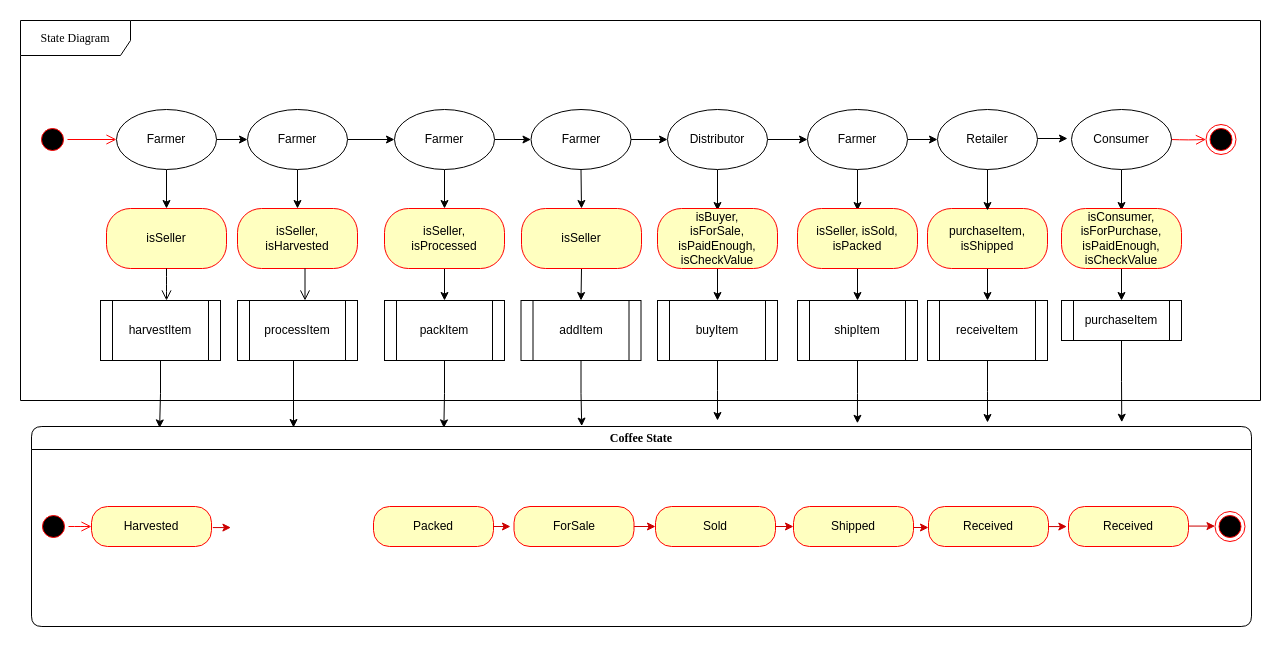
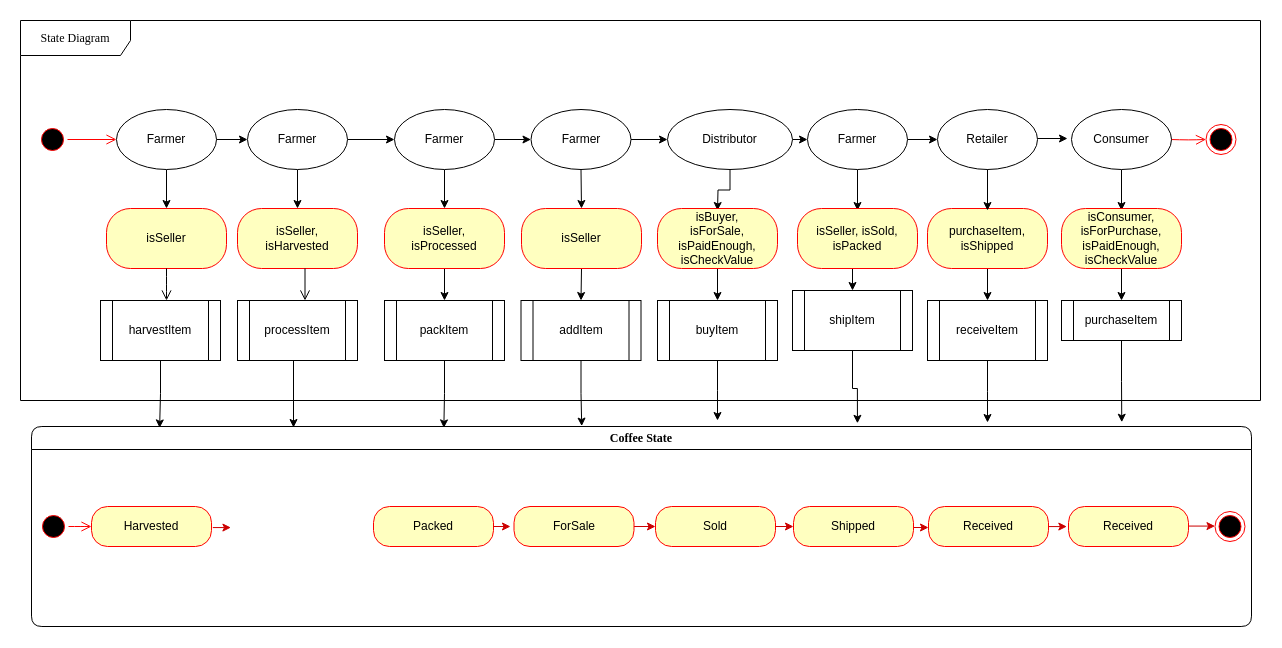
node "Distributor": size 100x60 -> 125x60
node "shipItem": moved (858, 331) -> (853, 321)
